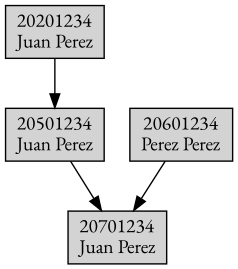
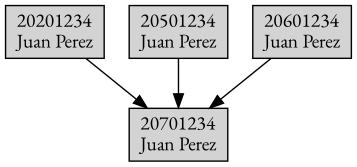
edge "20201234 Juan Perez" -> "20501234 Juan Perez": now "20201234 Juan Perez" -> "20701234 Juan Perez"
node "20601234 Perez Perez": label "20601234 Perez Perez" -> "20601234 Juan Perez"
